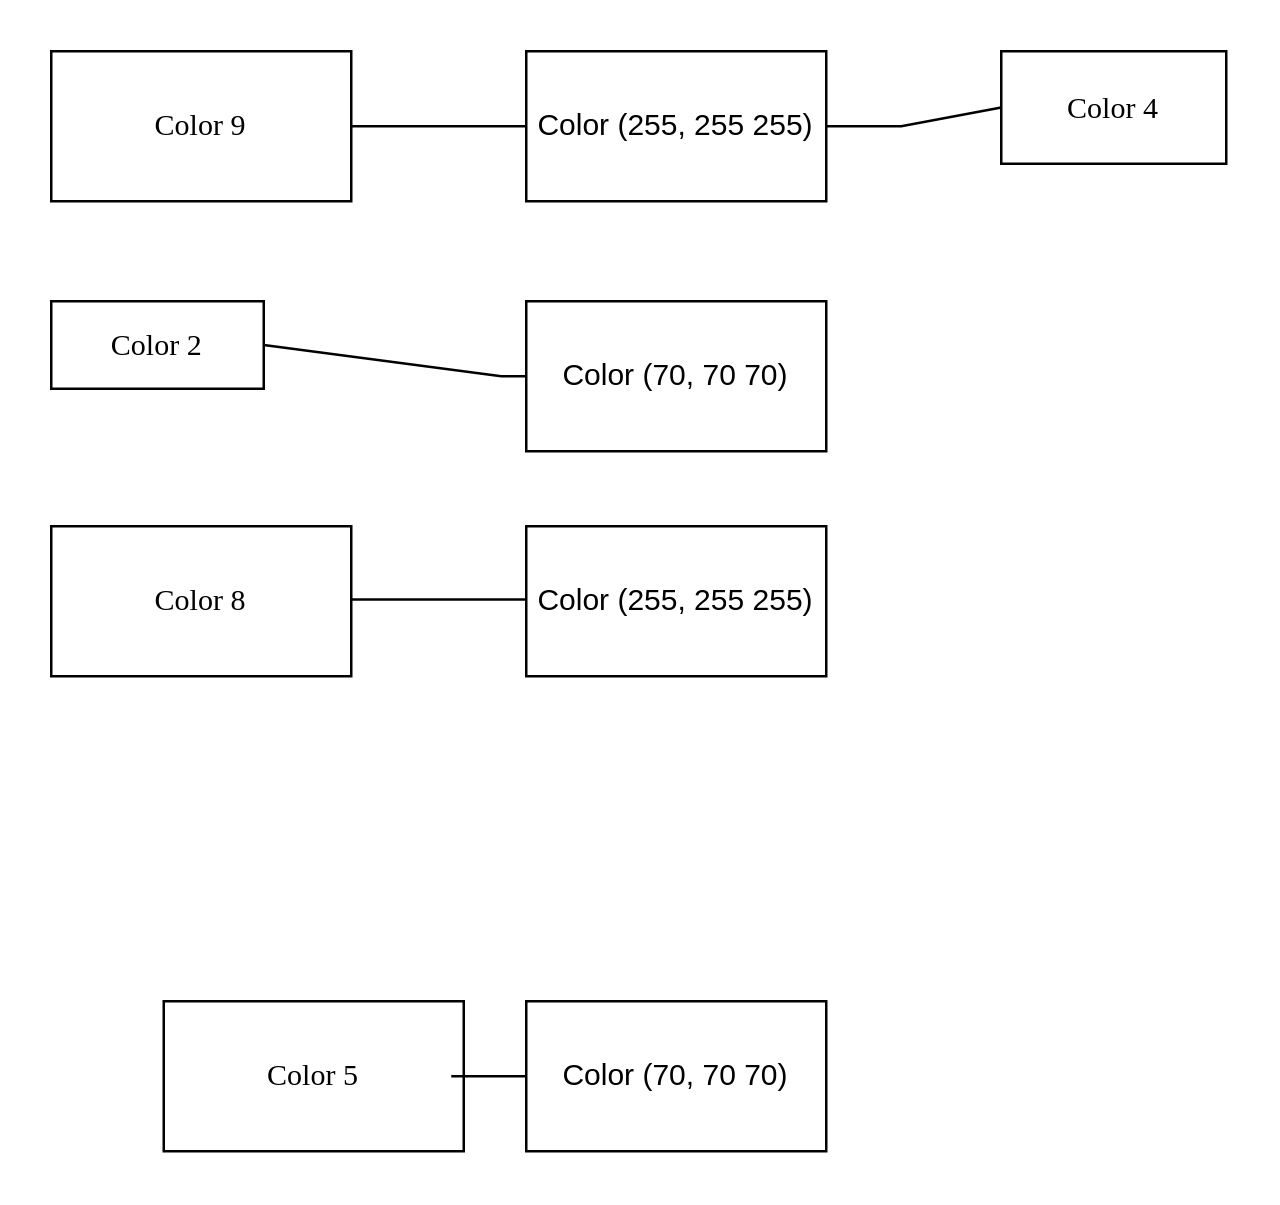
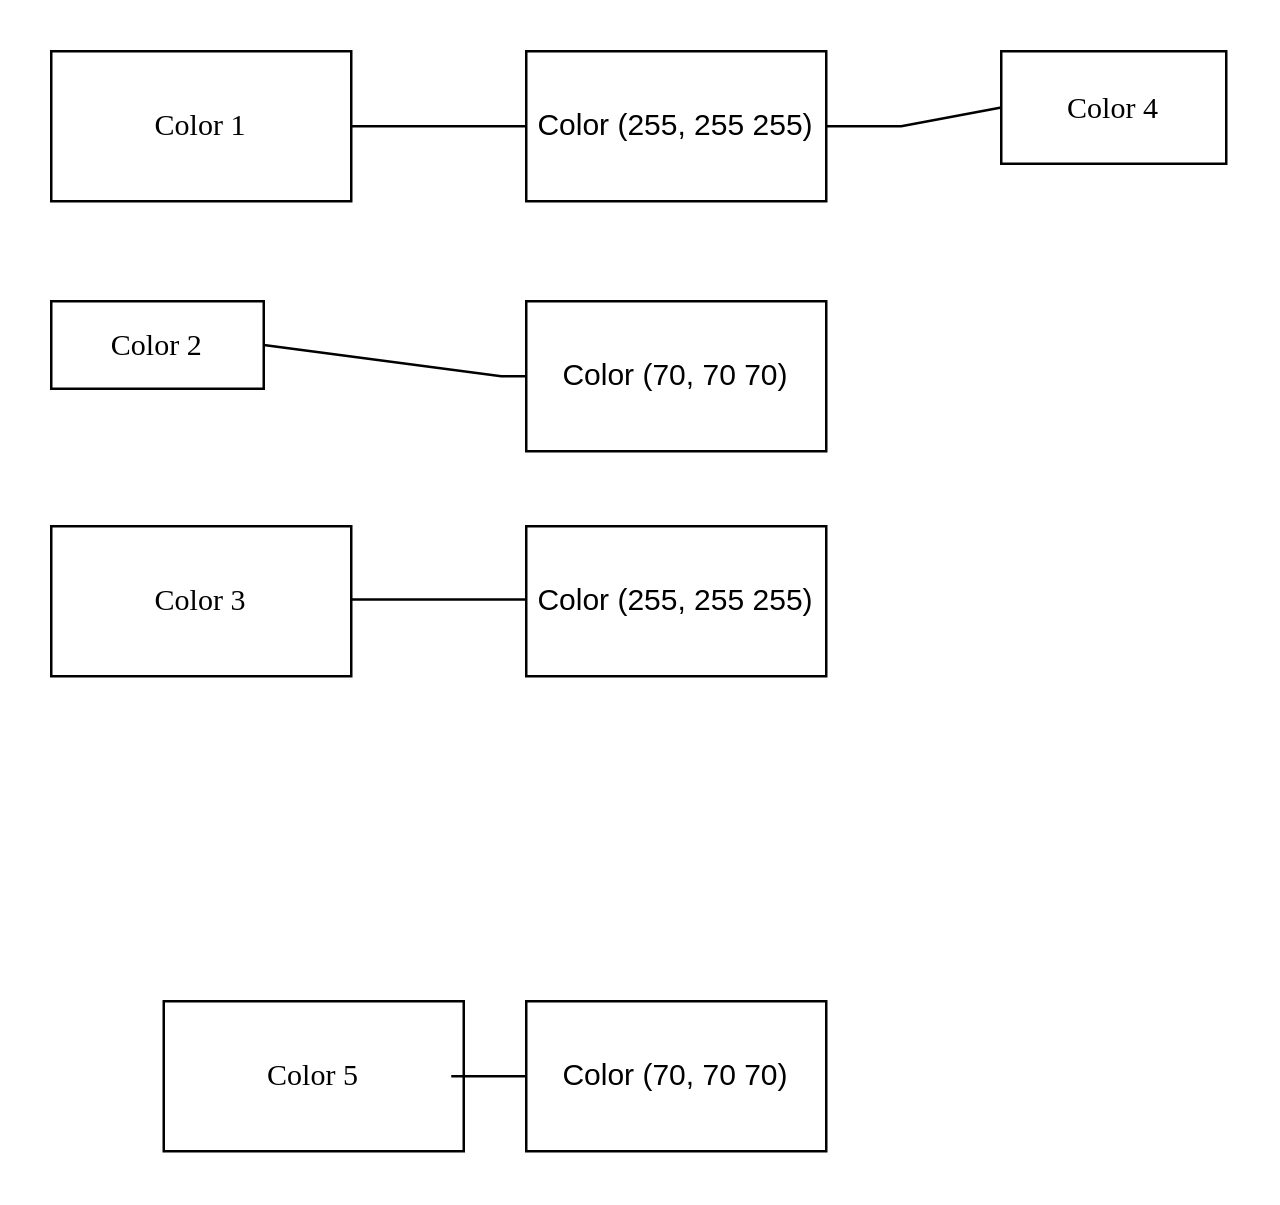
node "Color 9": label "Color 9" -> "Color 1"
node "Color 8": label "Color 8" -> "Color 3"
